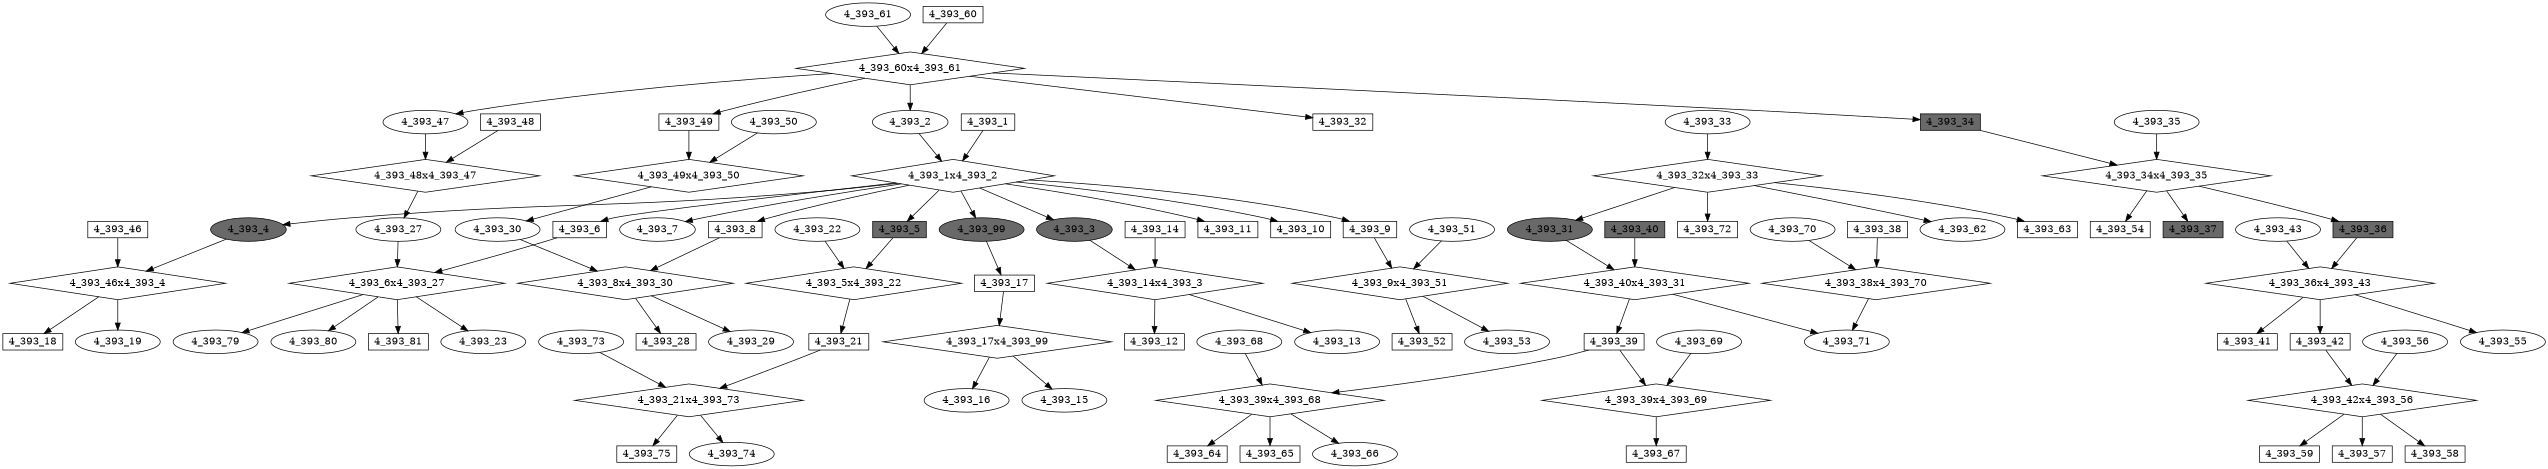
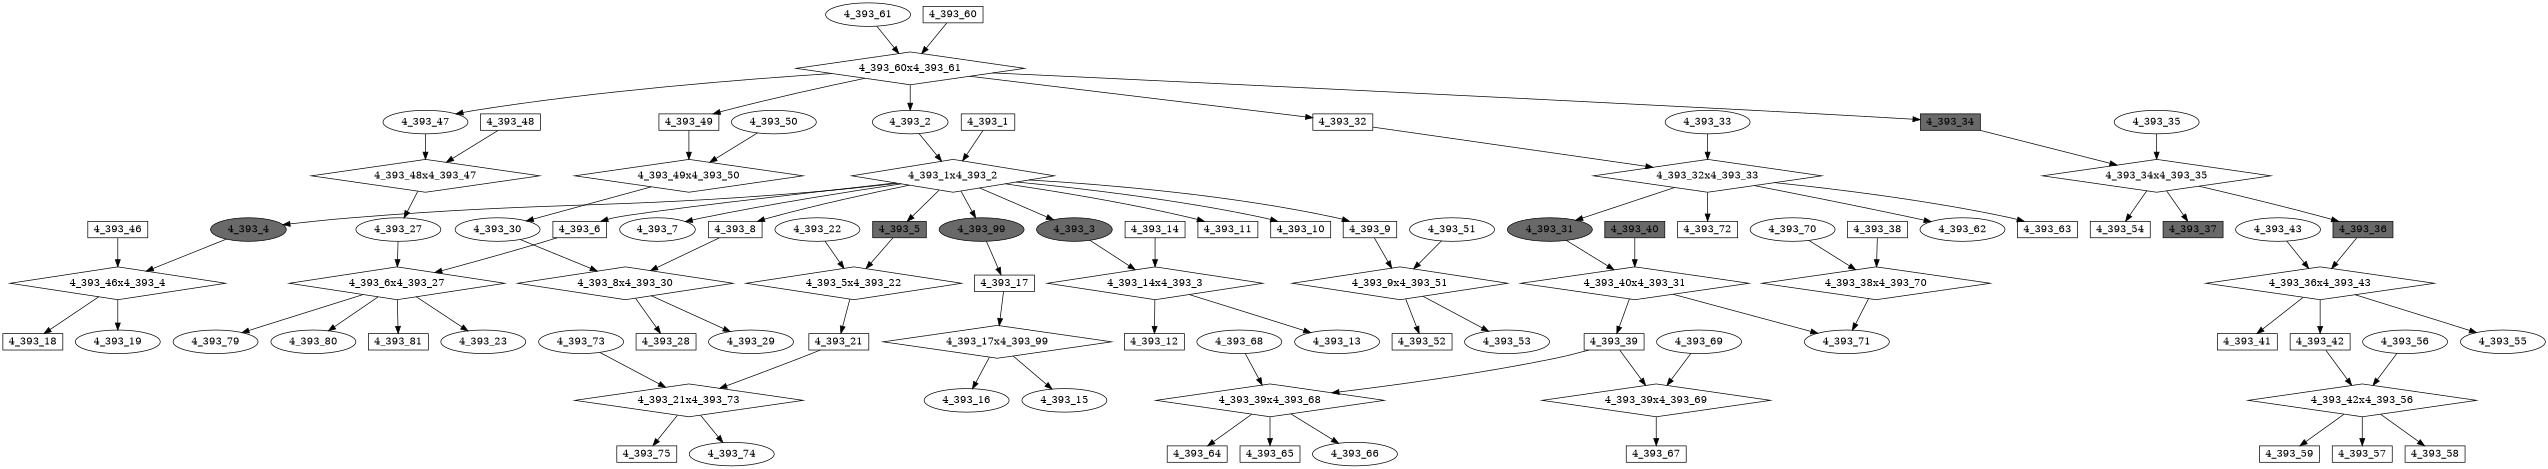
edge "4_393_32" -> "4_393_32x4_393_33": added
